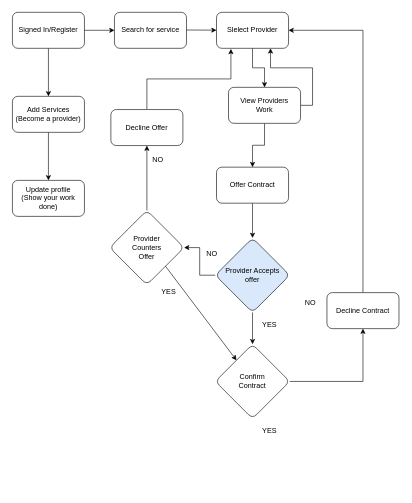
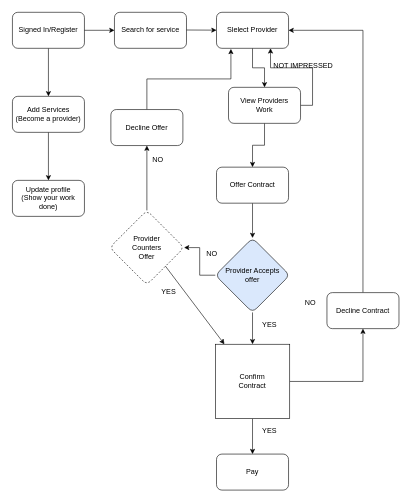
node "NOT IMPRESSED": added
node "Provider Counters Offer": style solid -> dashed
node "Confirm Contract": shape diamond -> rectangle
edge "Confirm Contract" -> "Pay": added
node "Pay": added
